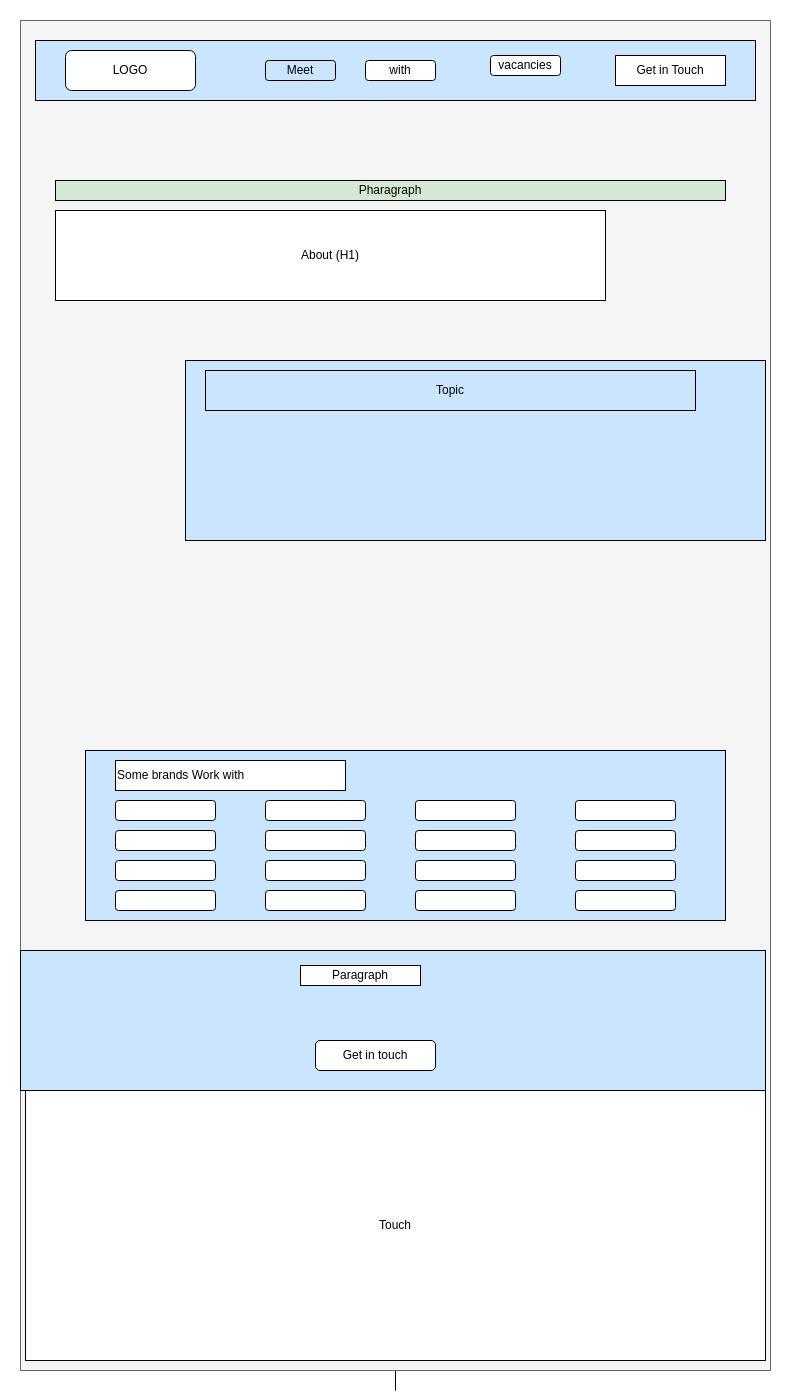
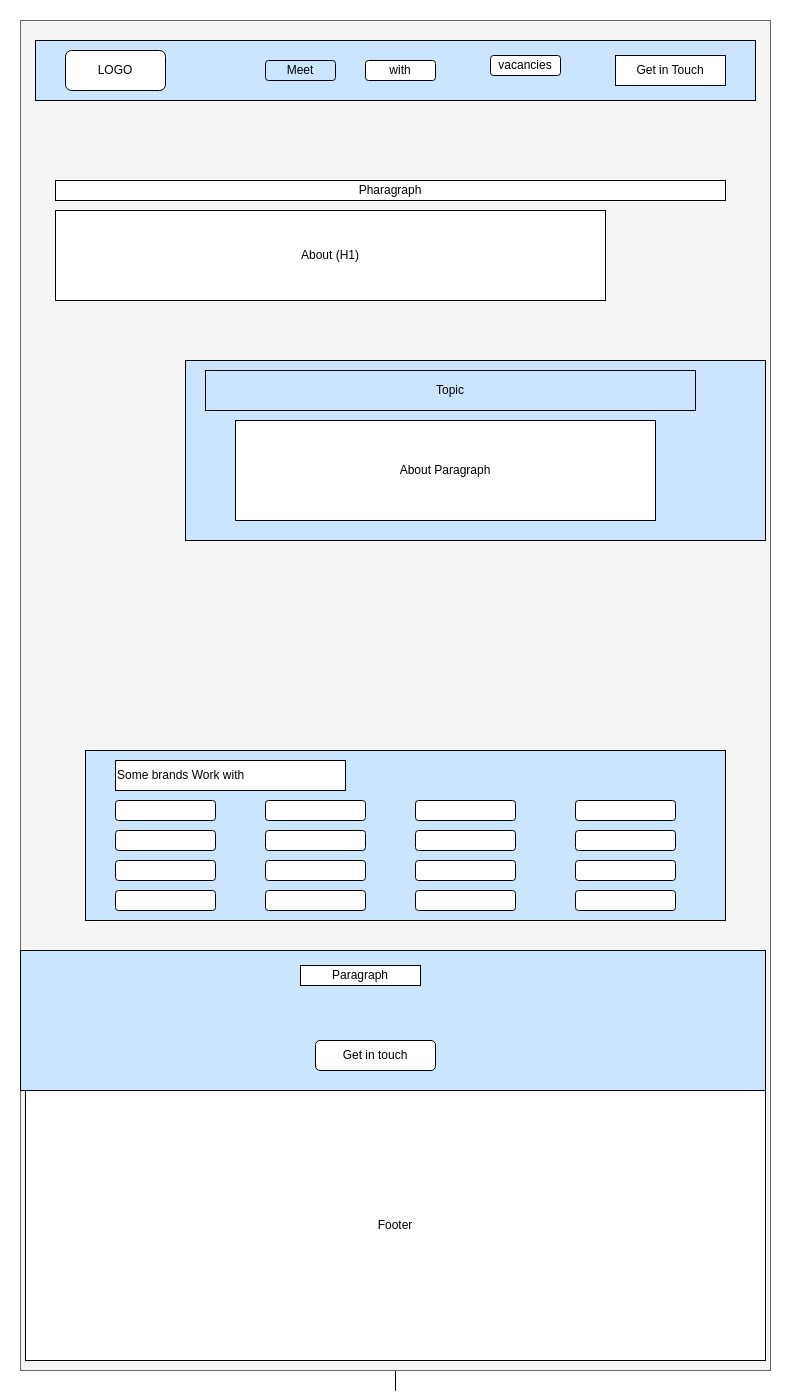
node "LOGO": size 130x40 -> 100x40
node "Pharagraph": fillcolor #d5e8d4 -> #ffffff
node "About Paragraph": added
node "Touch": label "Touch" -> "Footer"
